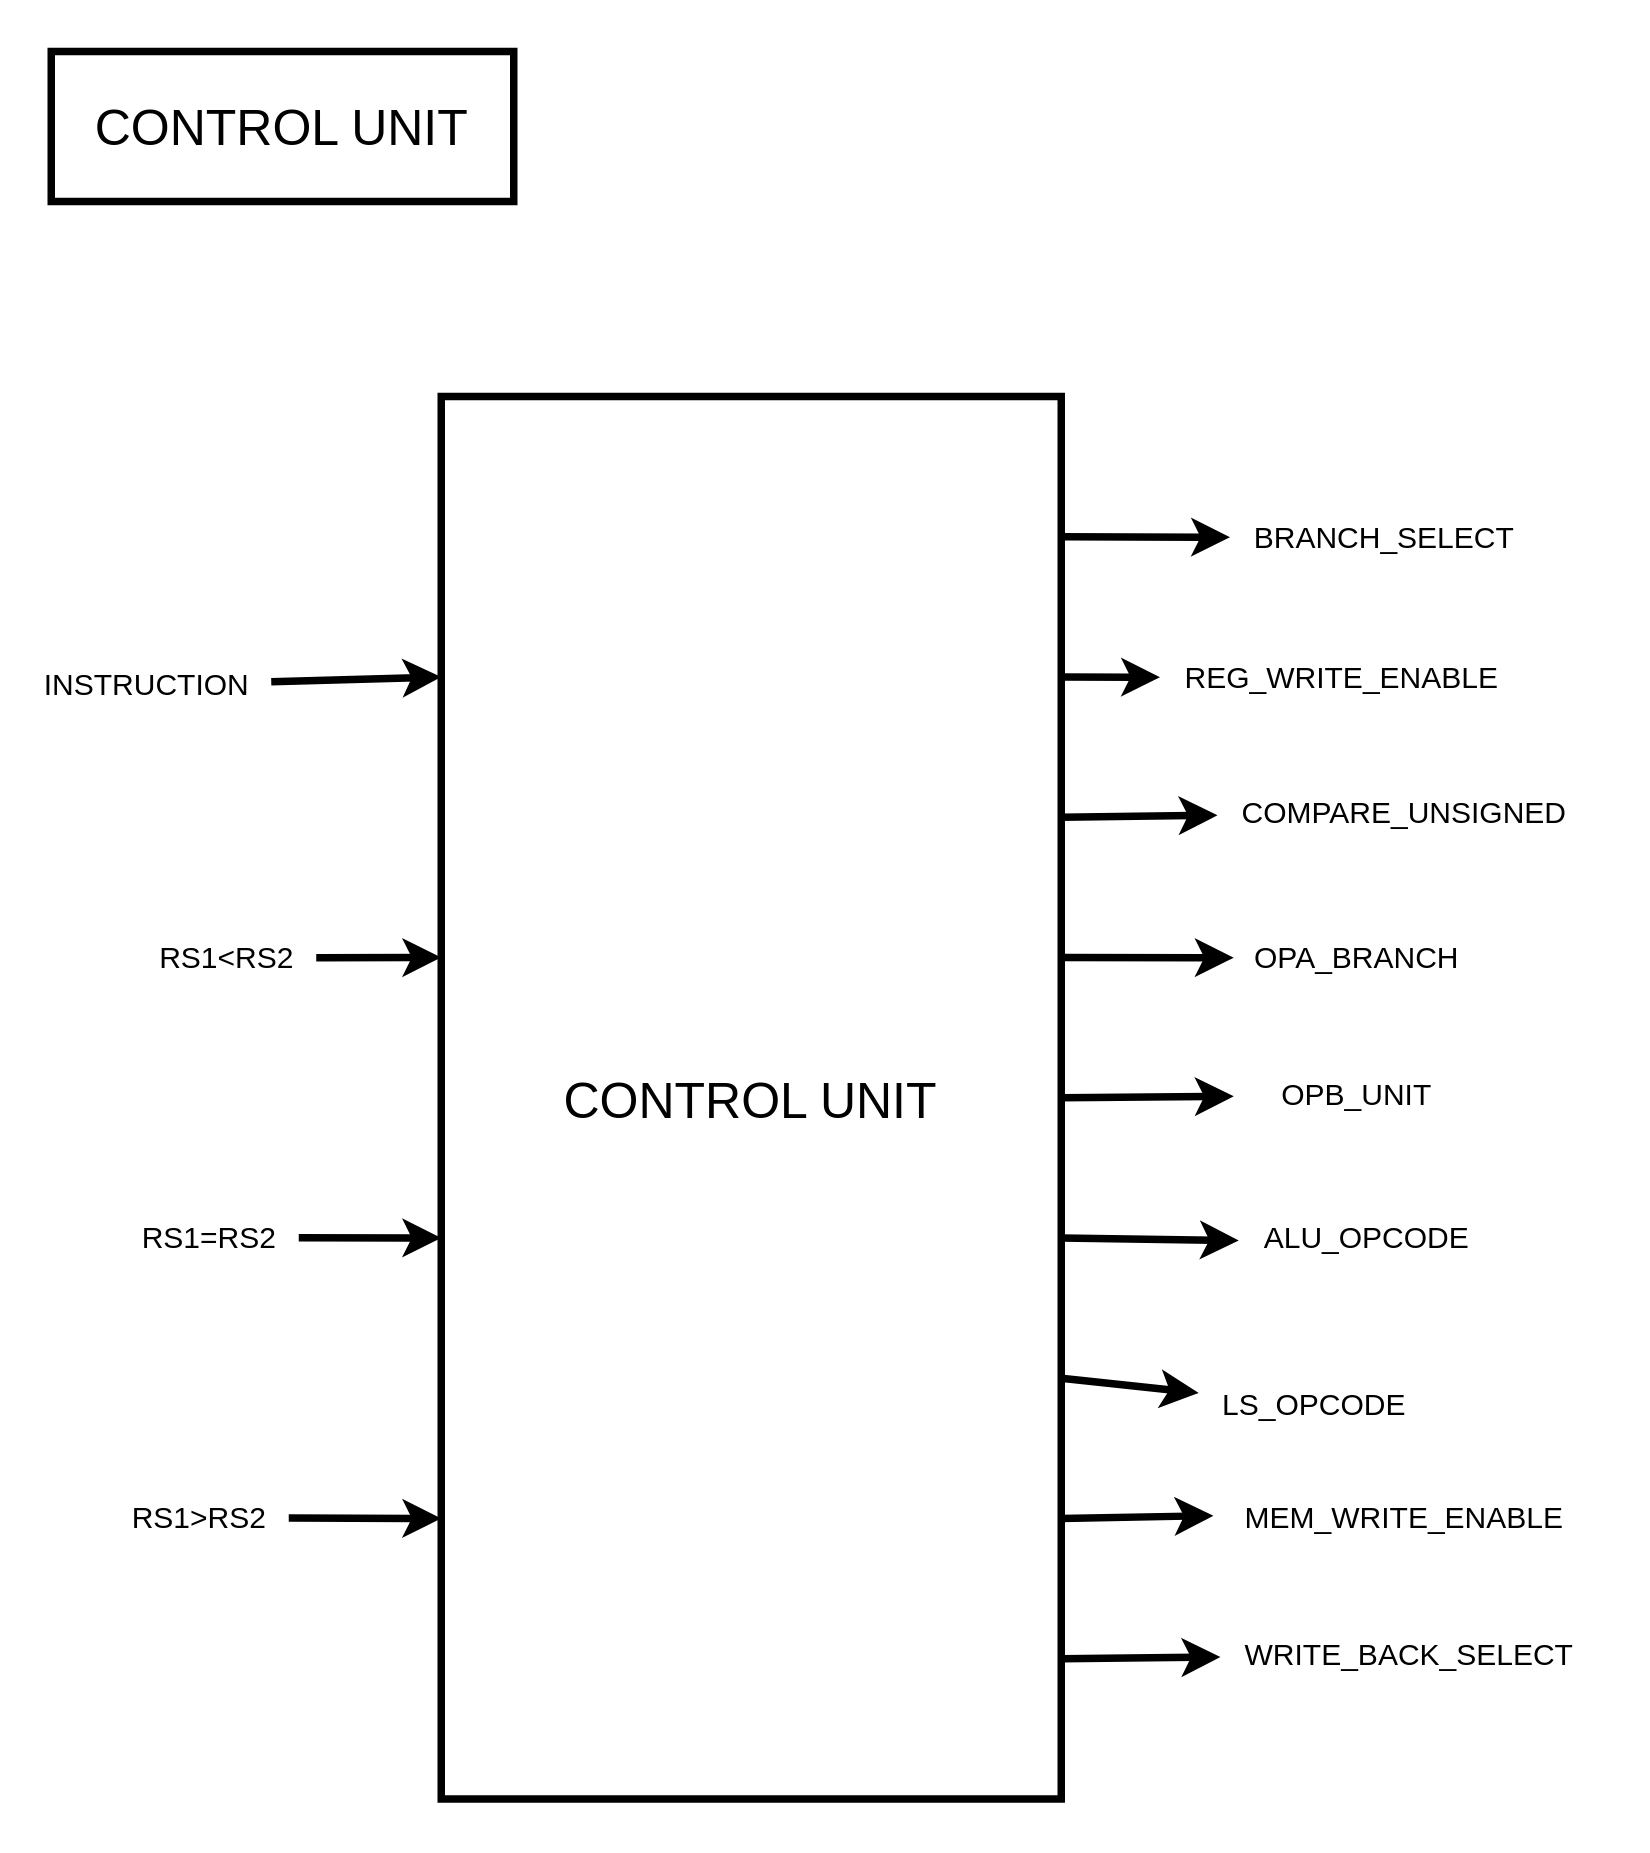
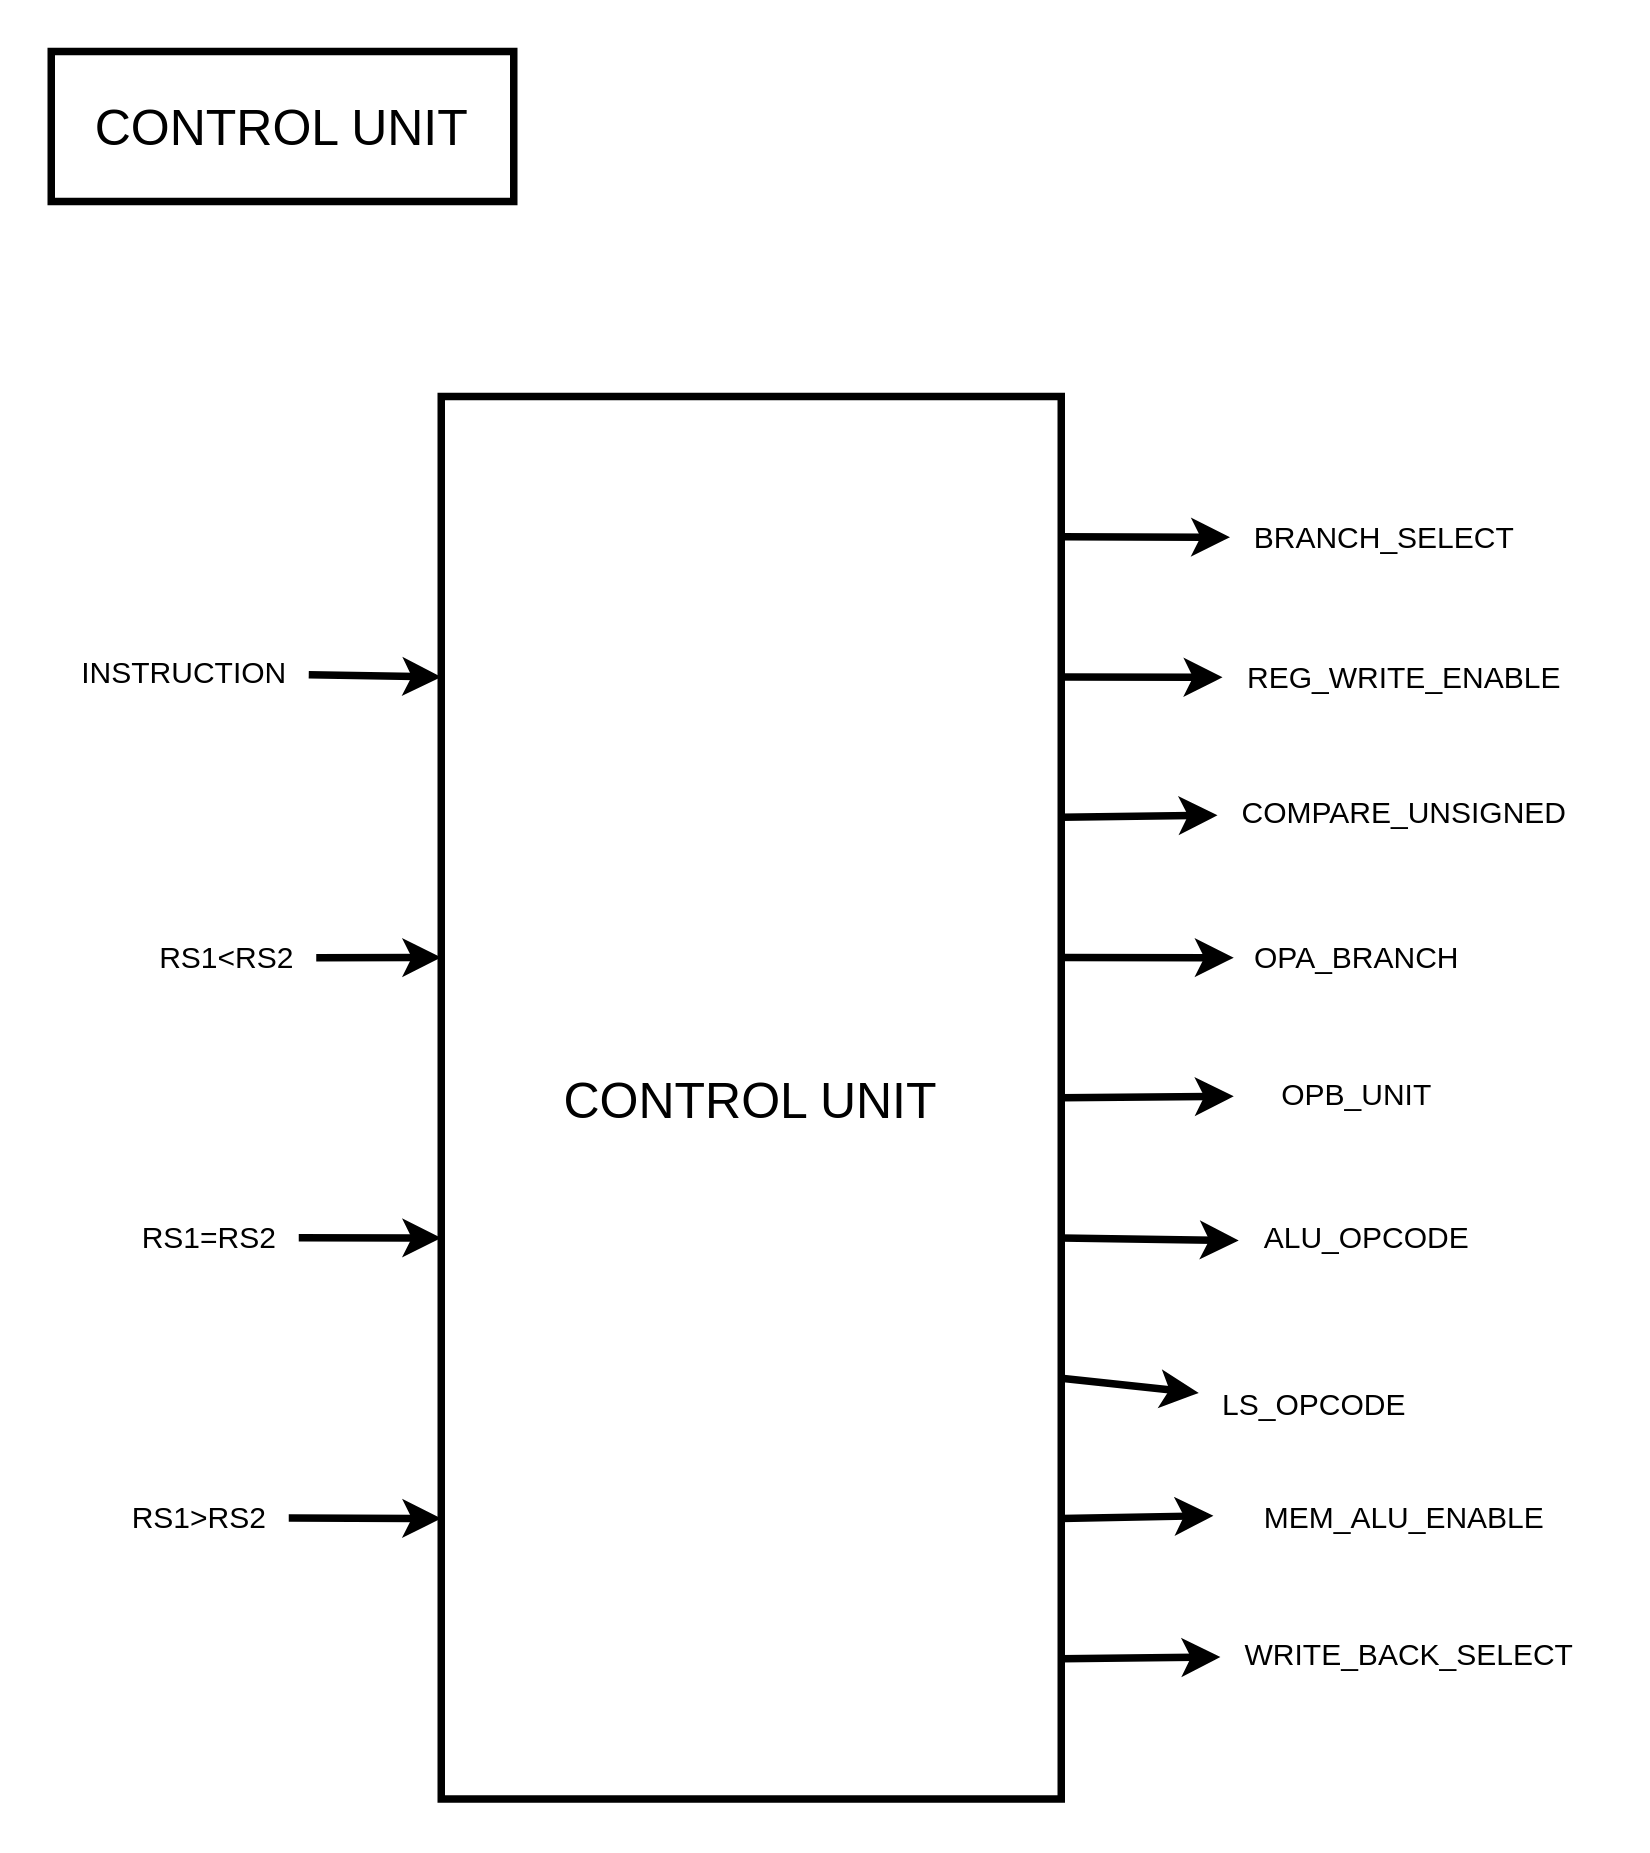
node "REG_WRITE_ENABLE": moved (1340, 678) -> (1403, 678)
node "INSTRUCTION": moved (145, 685) -> (183, 673)
node "MEM_WRITE_ENABLE": label "MEM_WRITE_ENABLE" -> "MEM_ALU_ENABLE"
